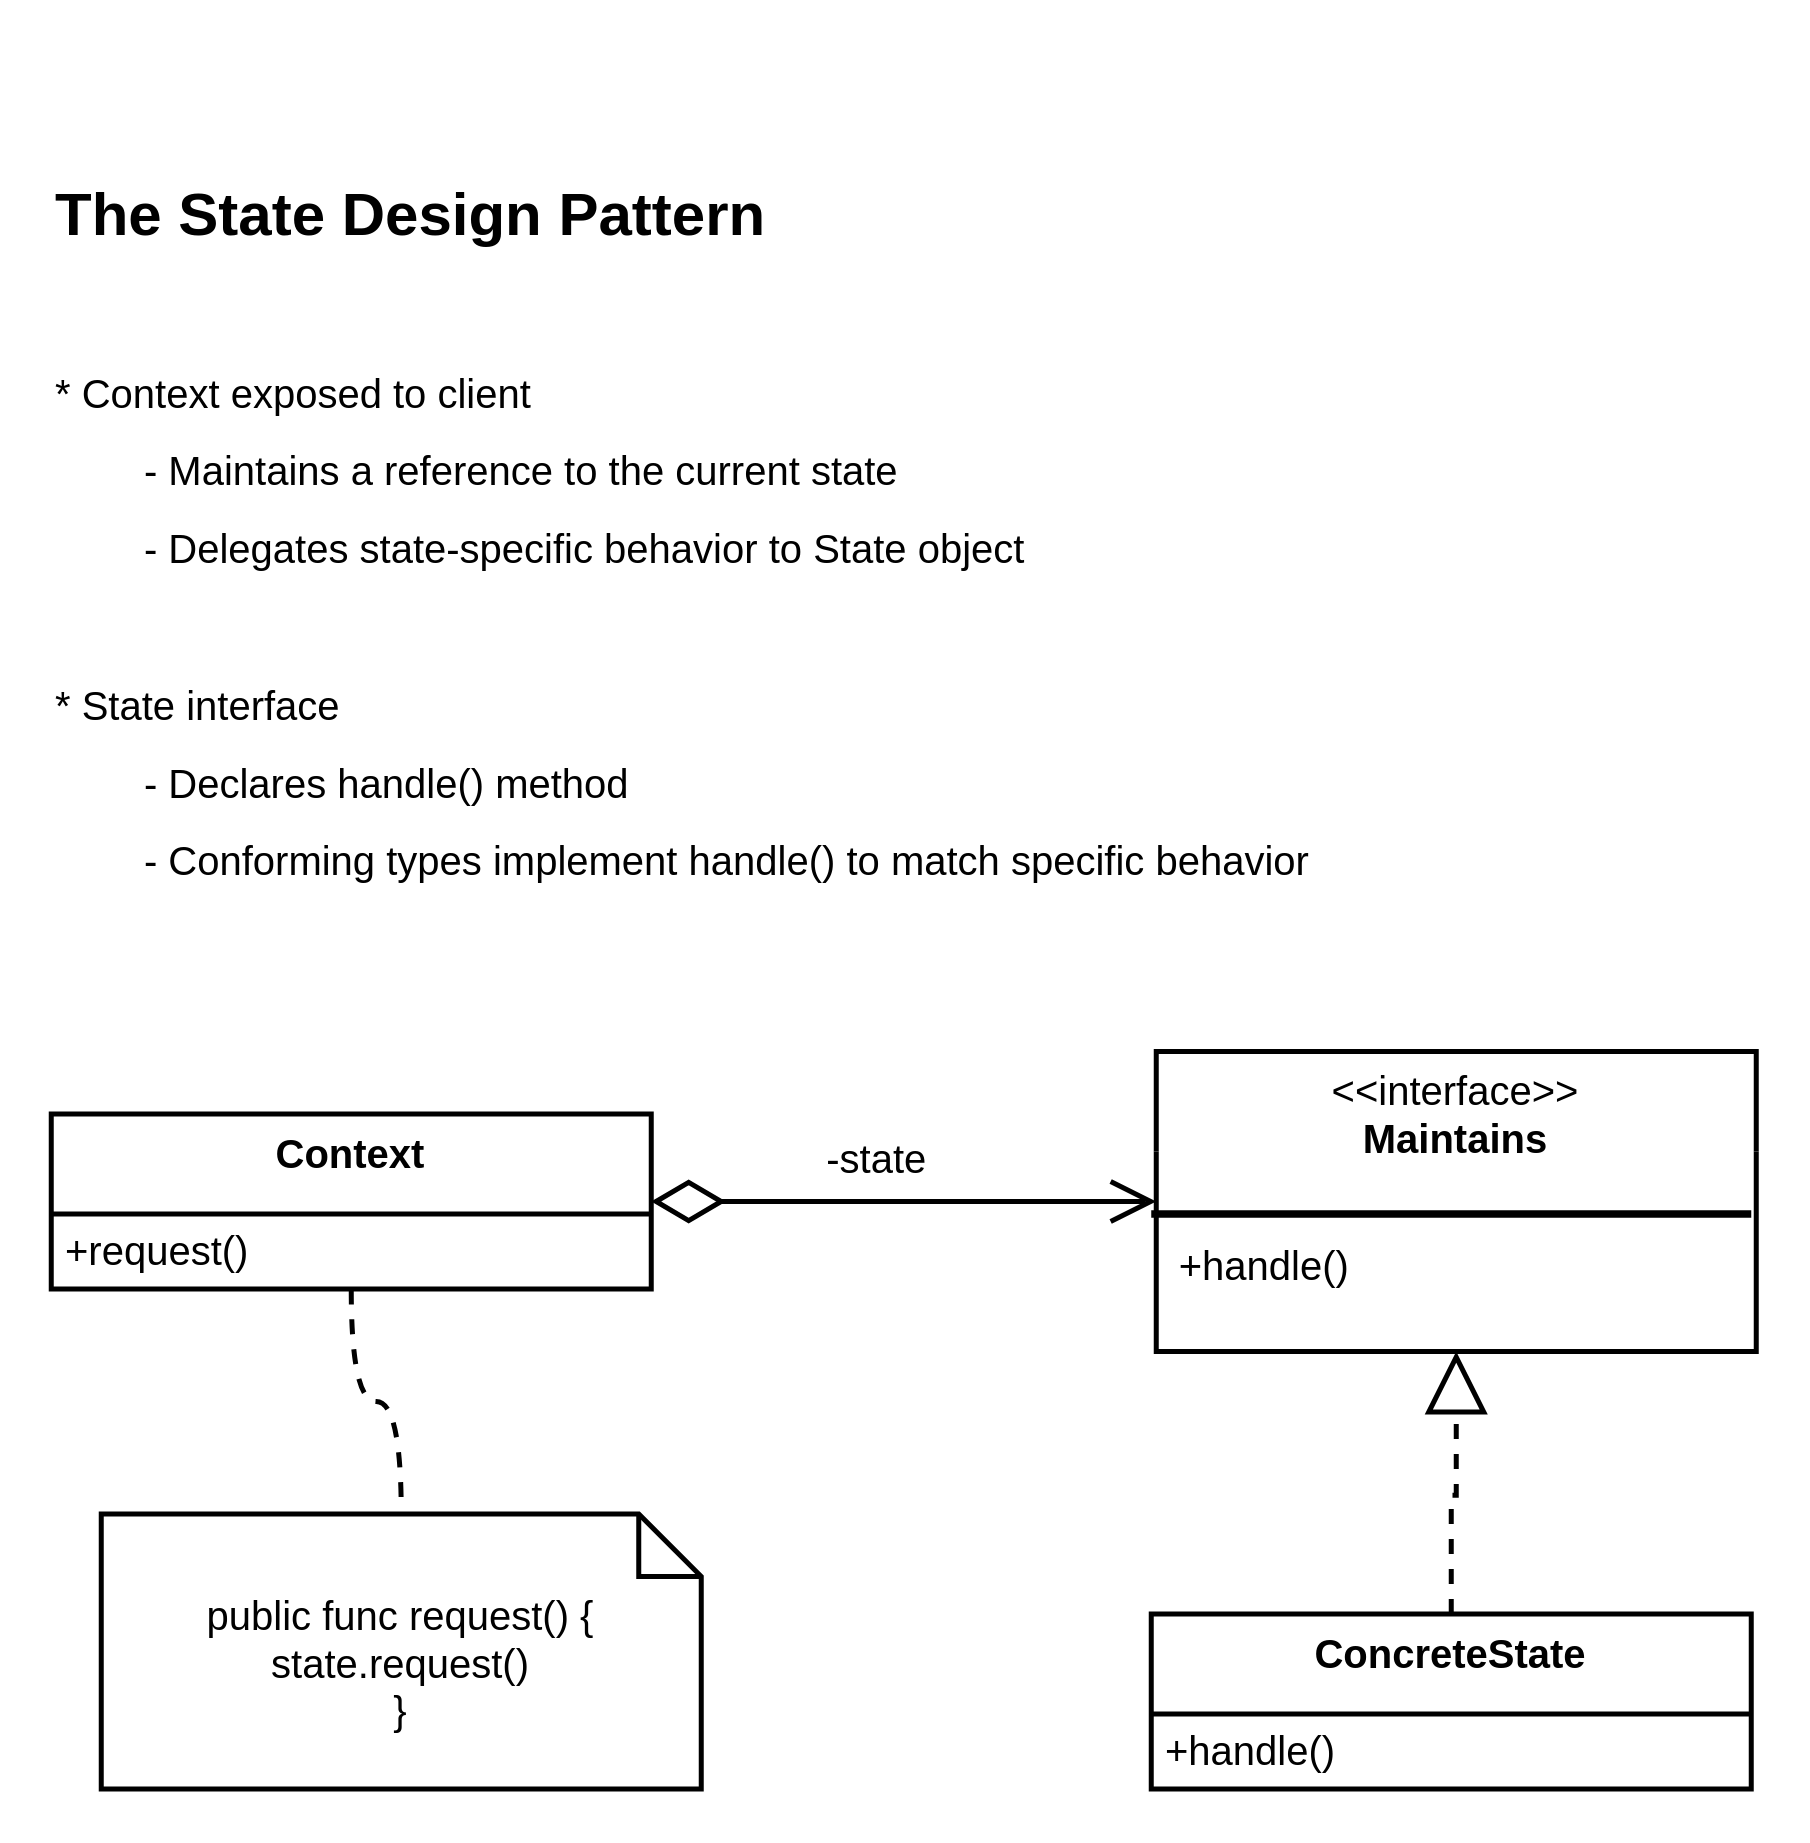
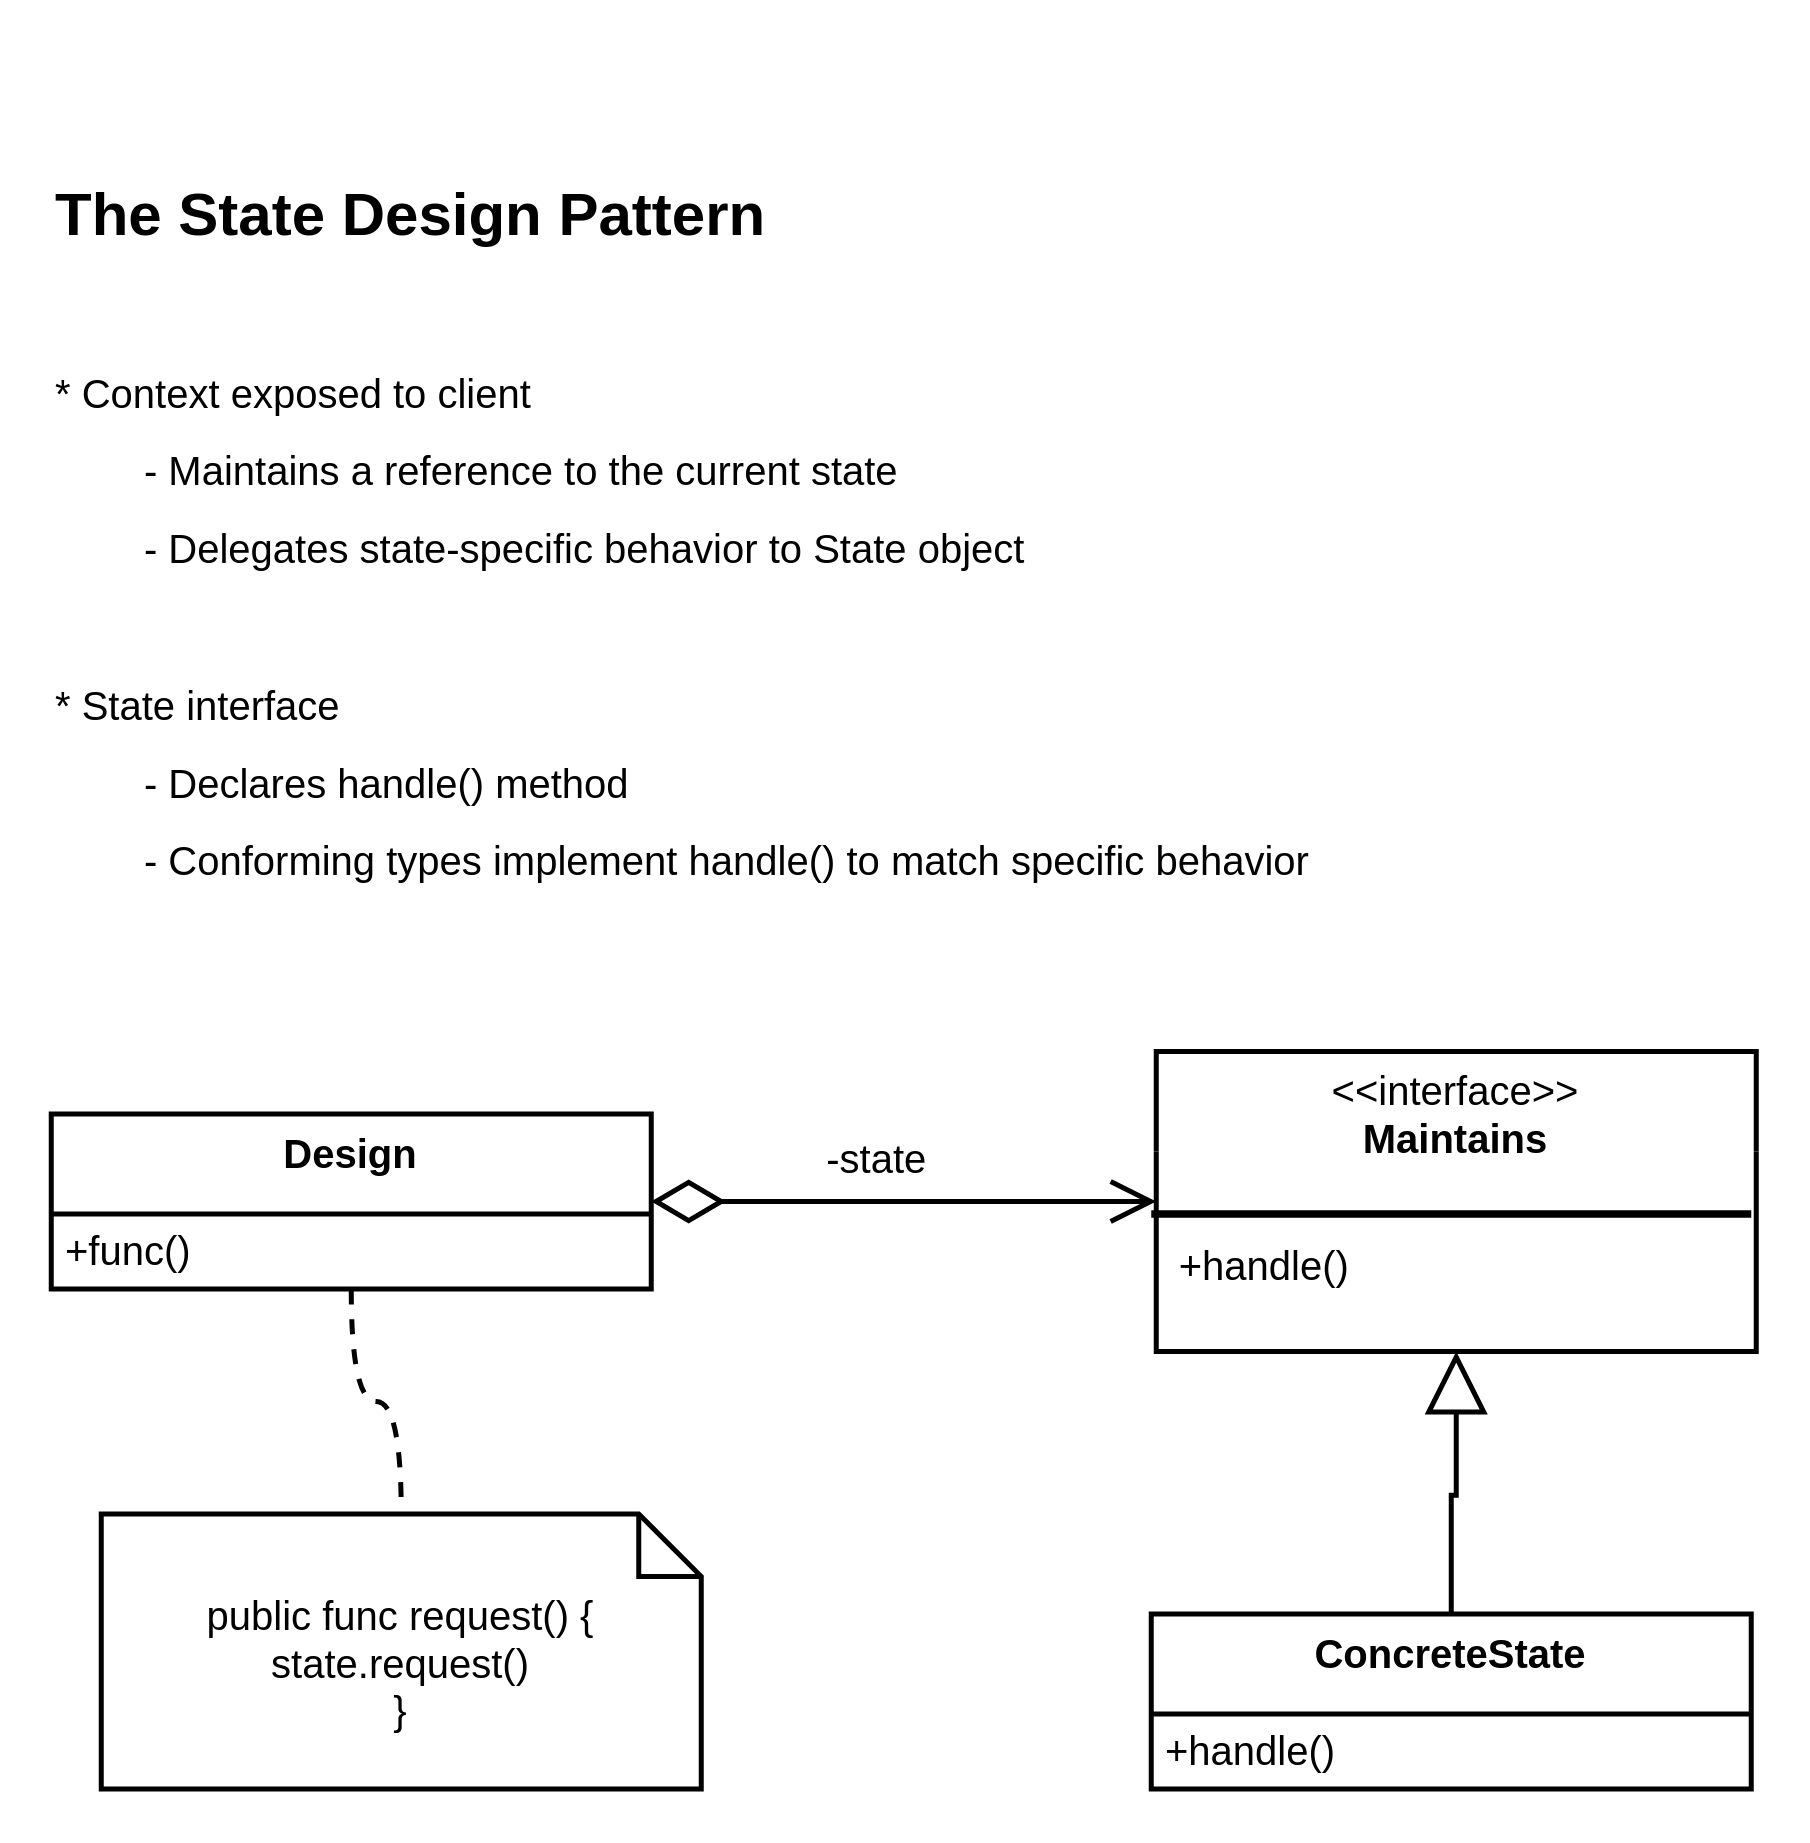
node "Context": label "Context" -> "Design"
node "+request()": label "+request()" -> "+func()"
edge "ConcreteState" -> "<<interface>> Maintains": style dashed -> solid
